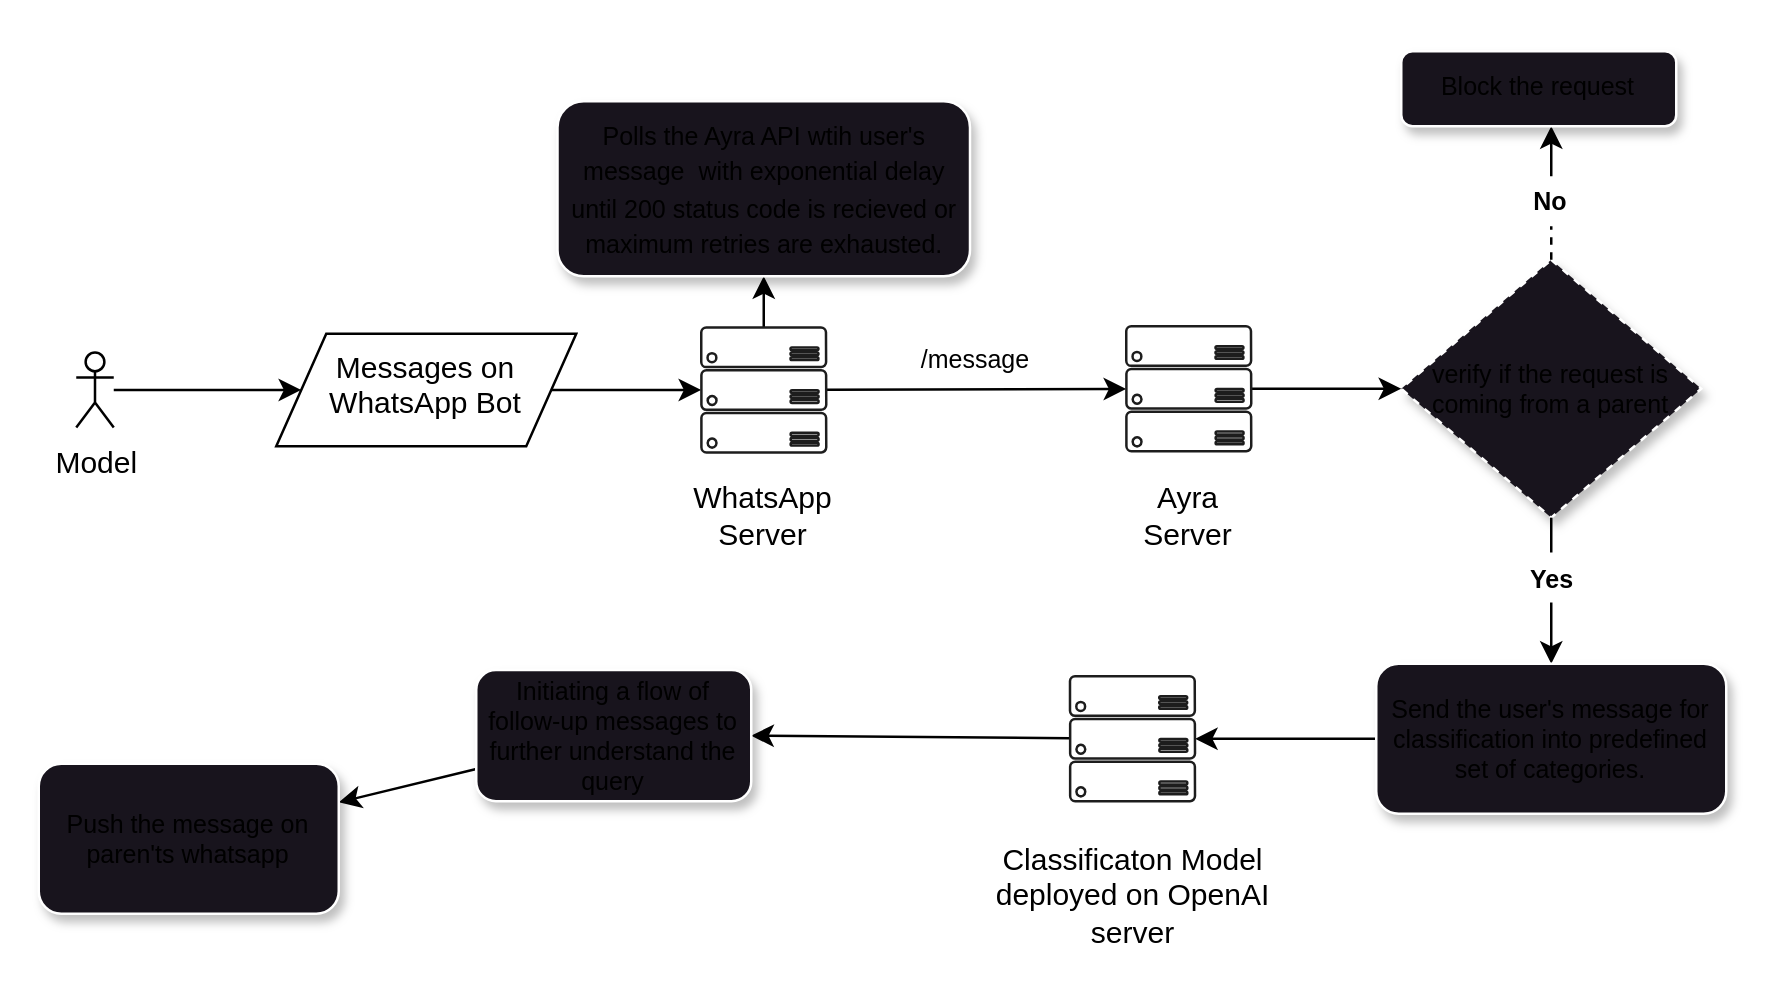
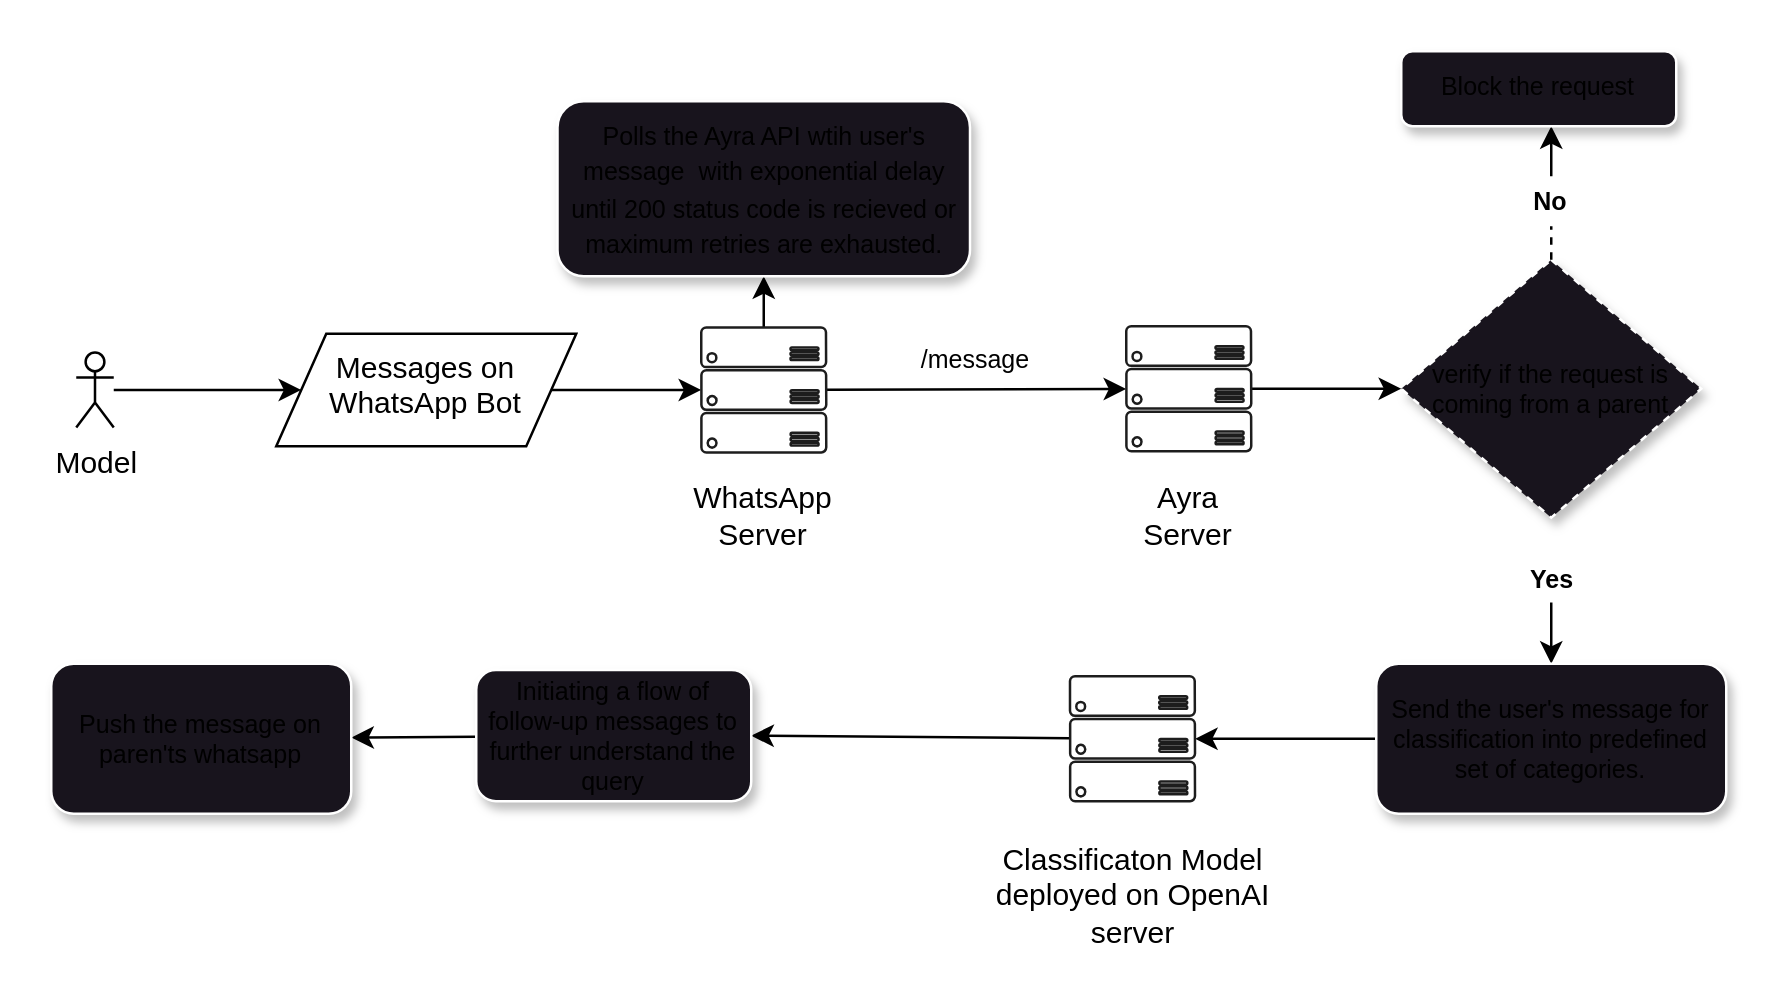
edge "verify if the request is coming from a parent" -- "Yes": removed
node "Push the message on paren'ts whatsapp": moved (189, 839) -> (201, 739)
